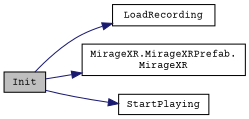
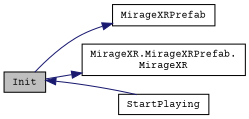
node "LoadRecording": label "LoadRecording" -> "MirageXRPrefab"
edge "Init" -> "StartPlaying": reversed
